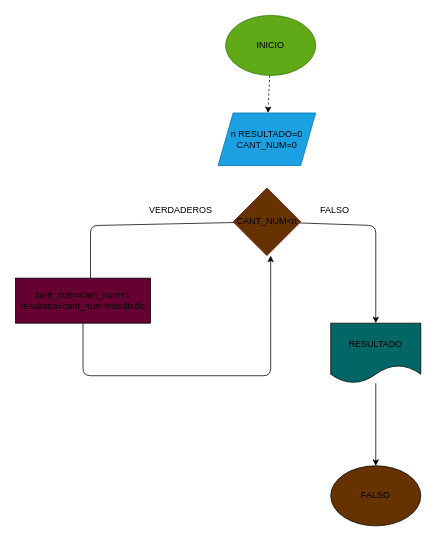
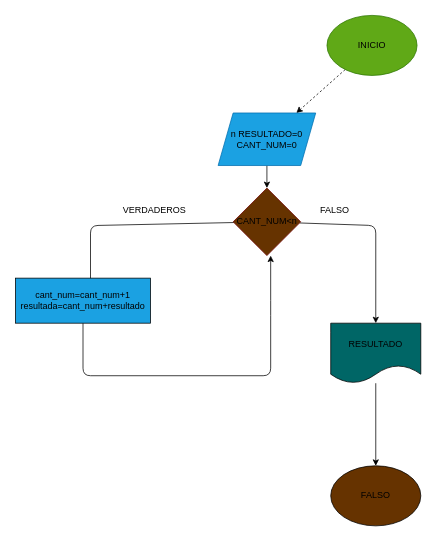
node "INICIO": moved (270, 45) -> (372, 45)
edge "n RESULTADO=0 CANT_NUM=0" -> "CANT_NUM<n": added
node "VERDADEROS": moved (180, 210) -> (154, 210)
node "cant_num=cant_num+1 resultada=cant_num+resultado": fillcolor #660033 -> #1ba1e2
